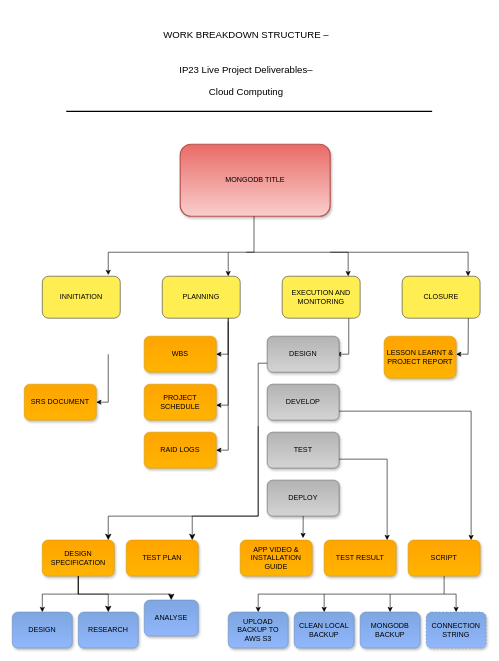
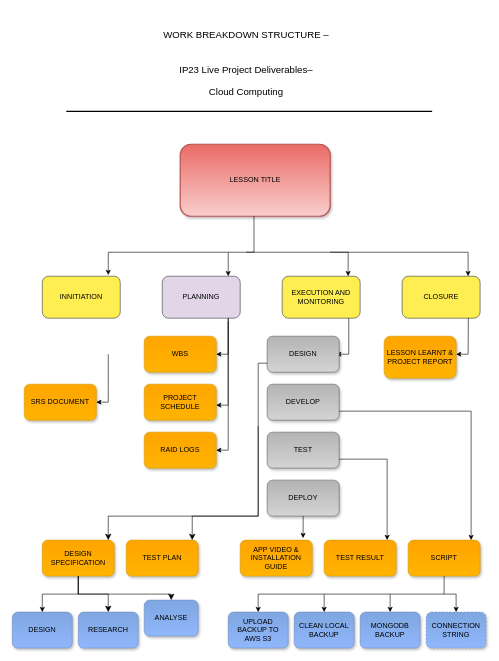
node "MONGODB TITLE": label "MONGODB TITLE" -> "LESSON TITLE"
node "PLANNING": fillcolor #ffee52 -> #e1d5e7
